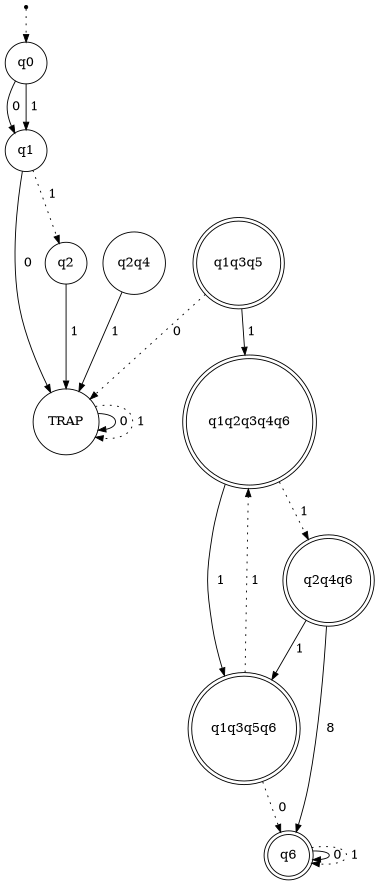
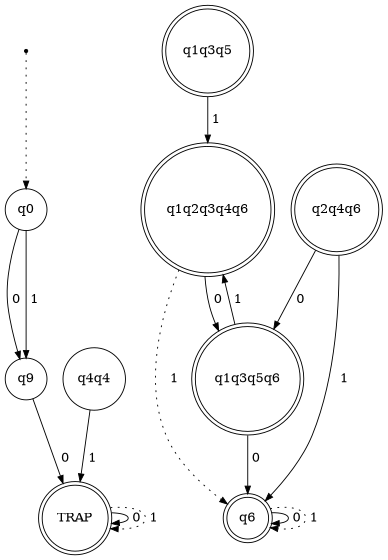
node "q1": label "q1" -> "q9"
node "q2": removed
node "q2q4": label "q2q4" -> "q4q4"
edge "q1q3q5" -> "TRAP": removed, label "0"
node "TRAP": shape circle -> doublecircle
edge "q1q2q3q4q6" -> "q2q4q6": now "q1q2q3q4q6" -> "q6"
edge "q1q2q3q4q6" -> "q1q3q5q6": label " 1 " -> " 0 "
edge "q1q3q5q6" -> "q1q2q3q4q6": style dotted -> solid
edge "q2q4q6" -> "q1q3q5q6": label " 1 " -> " 0 "
edge "q2q4q6" -> "q6": label " 8 " -> " 1 "
edge "q1q3q5q6" -> "q6": style dotted -> solid
